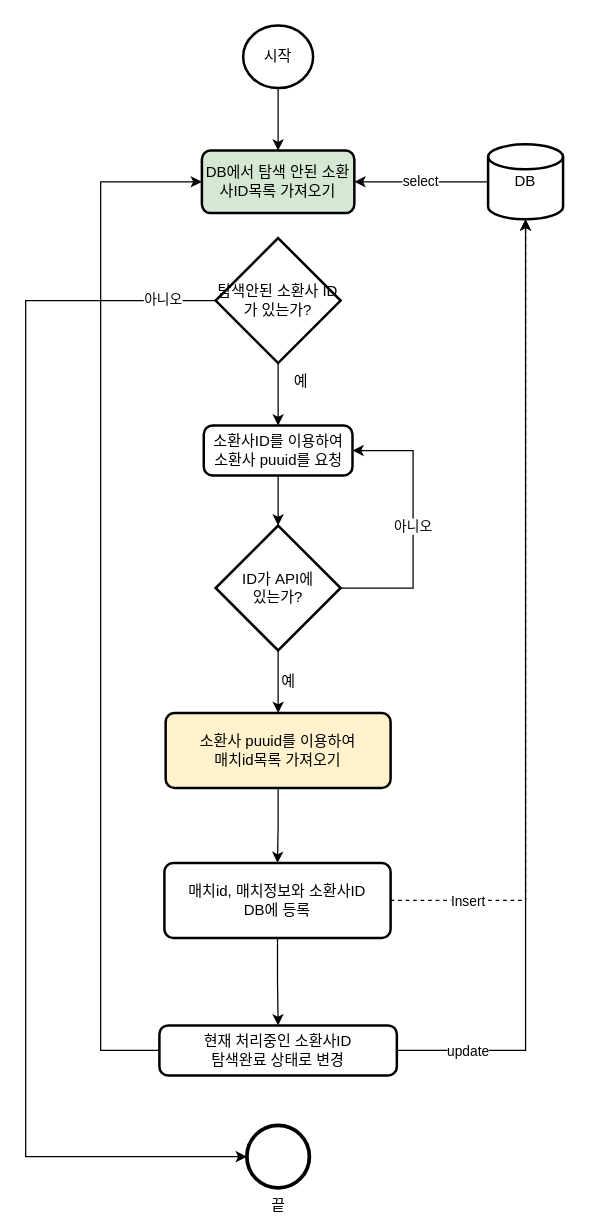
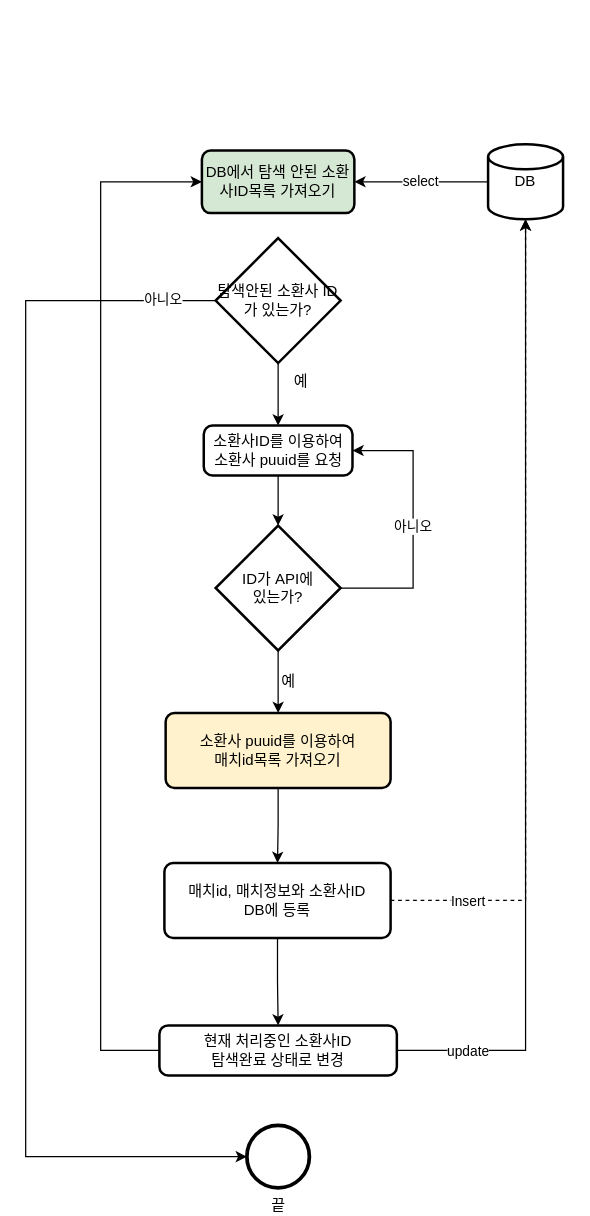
node "시작": removed
edge "시작" -> "DB에서 탐색 안된 소환사ID목록 가져오기": removed
